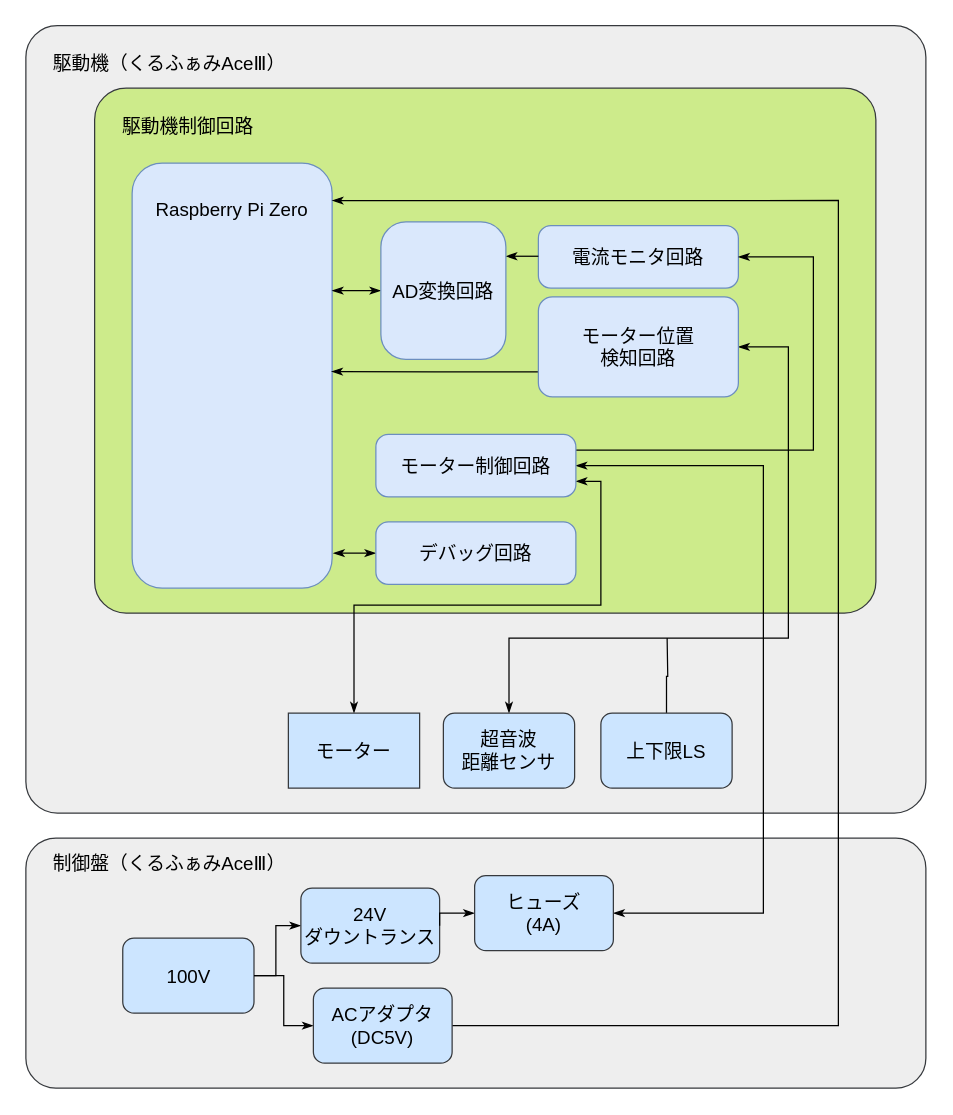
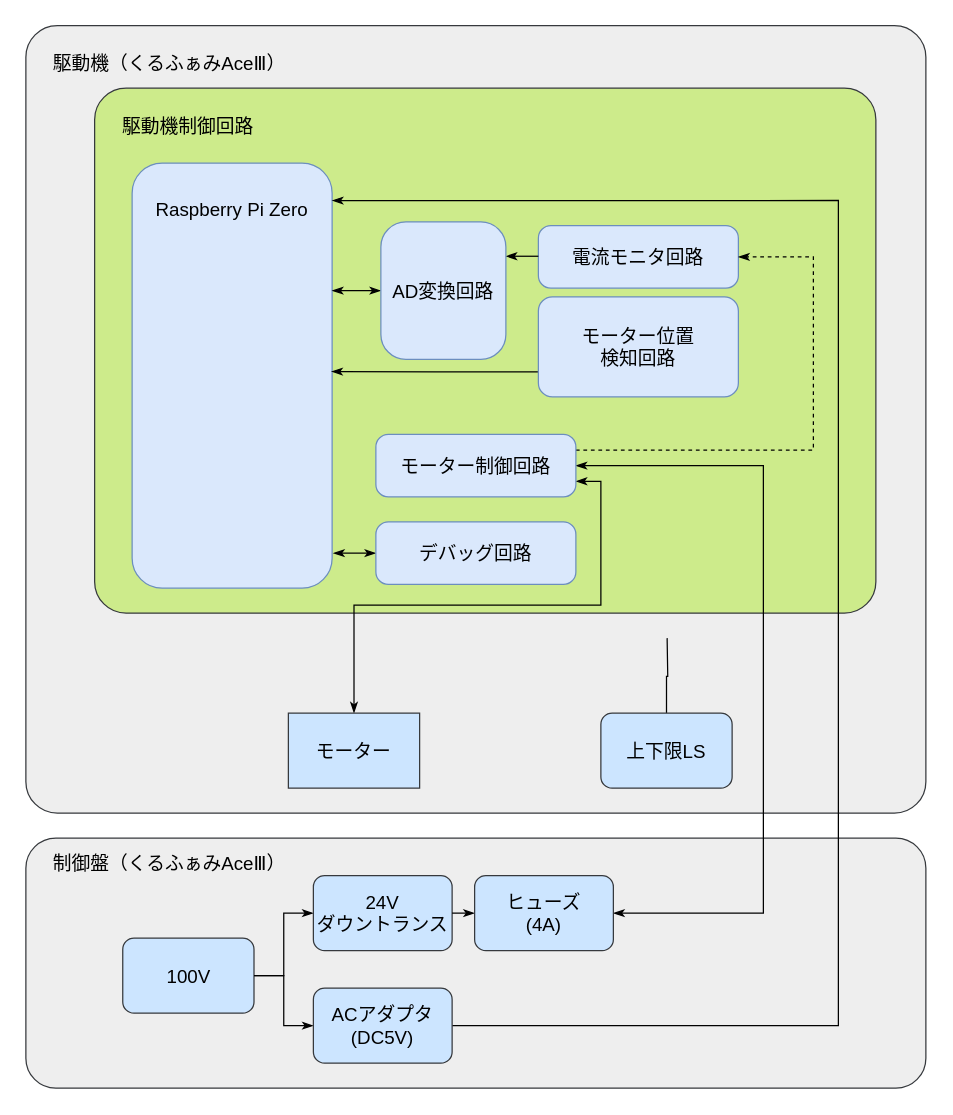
edge "モーター制御回路" -> "電流モニタ回路": style solid -> dashed
edge "モーター位置 検知回路" -- "超音波 距離センサ": removed
node "超音波 距離センサ": removed
node "24V ダウントランス": moved (370, 926) -> (383, 913)
